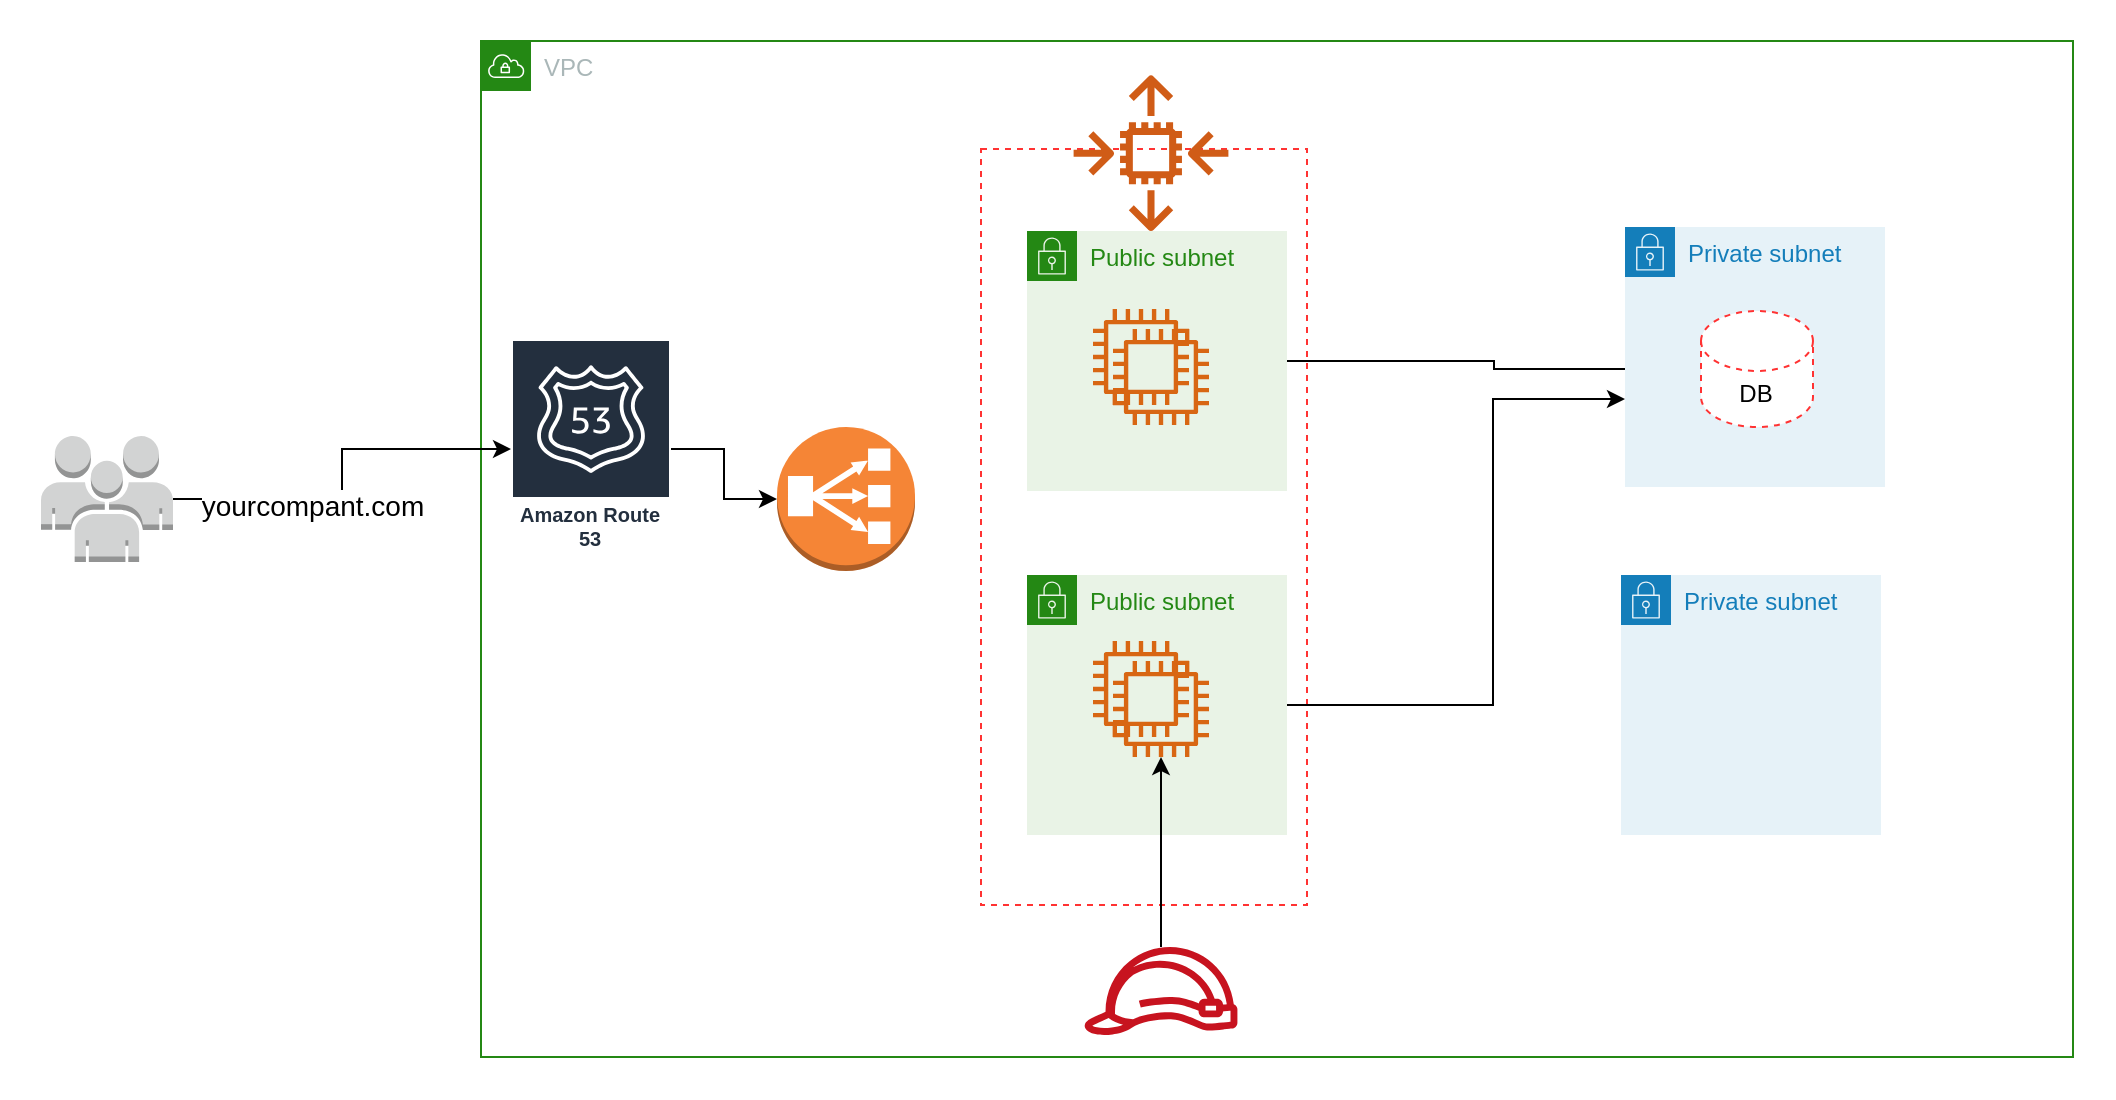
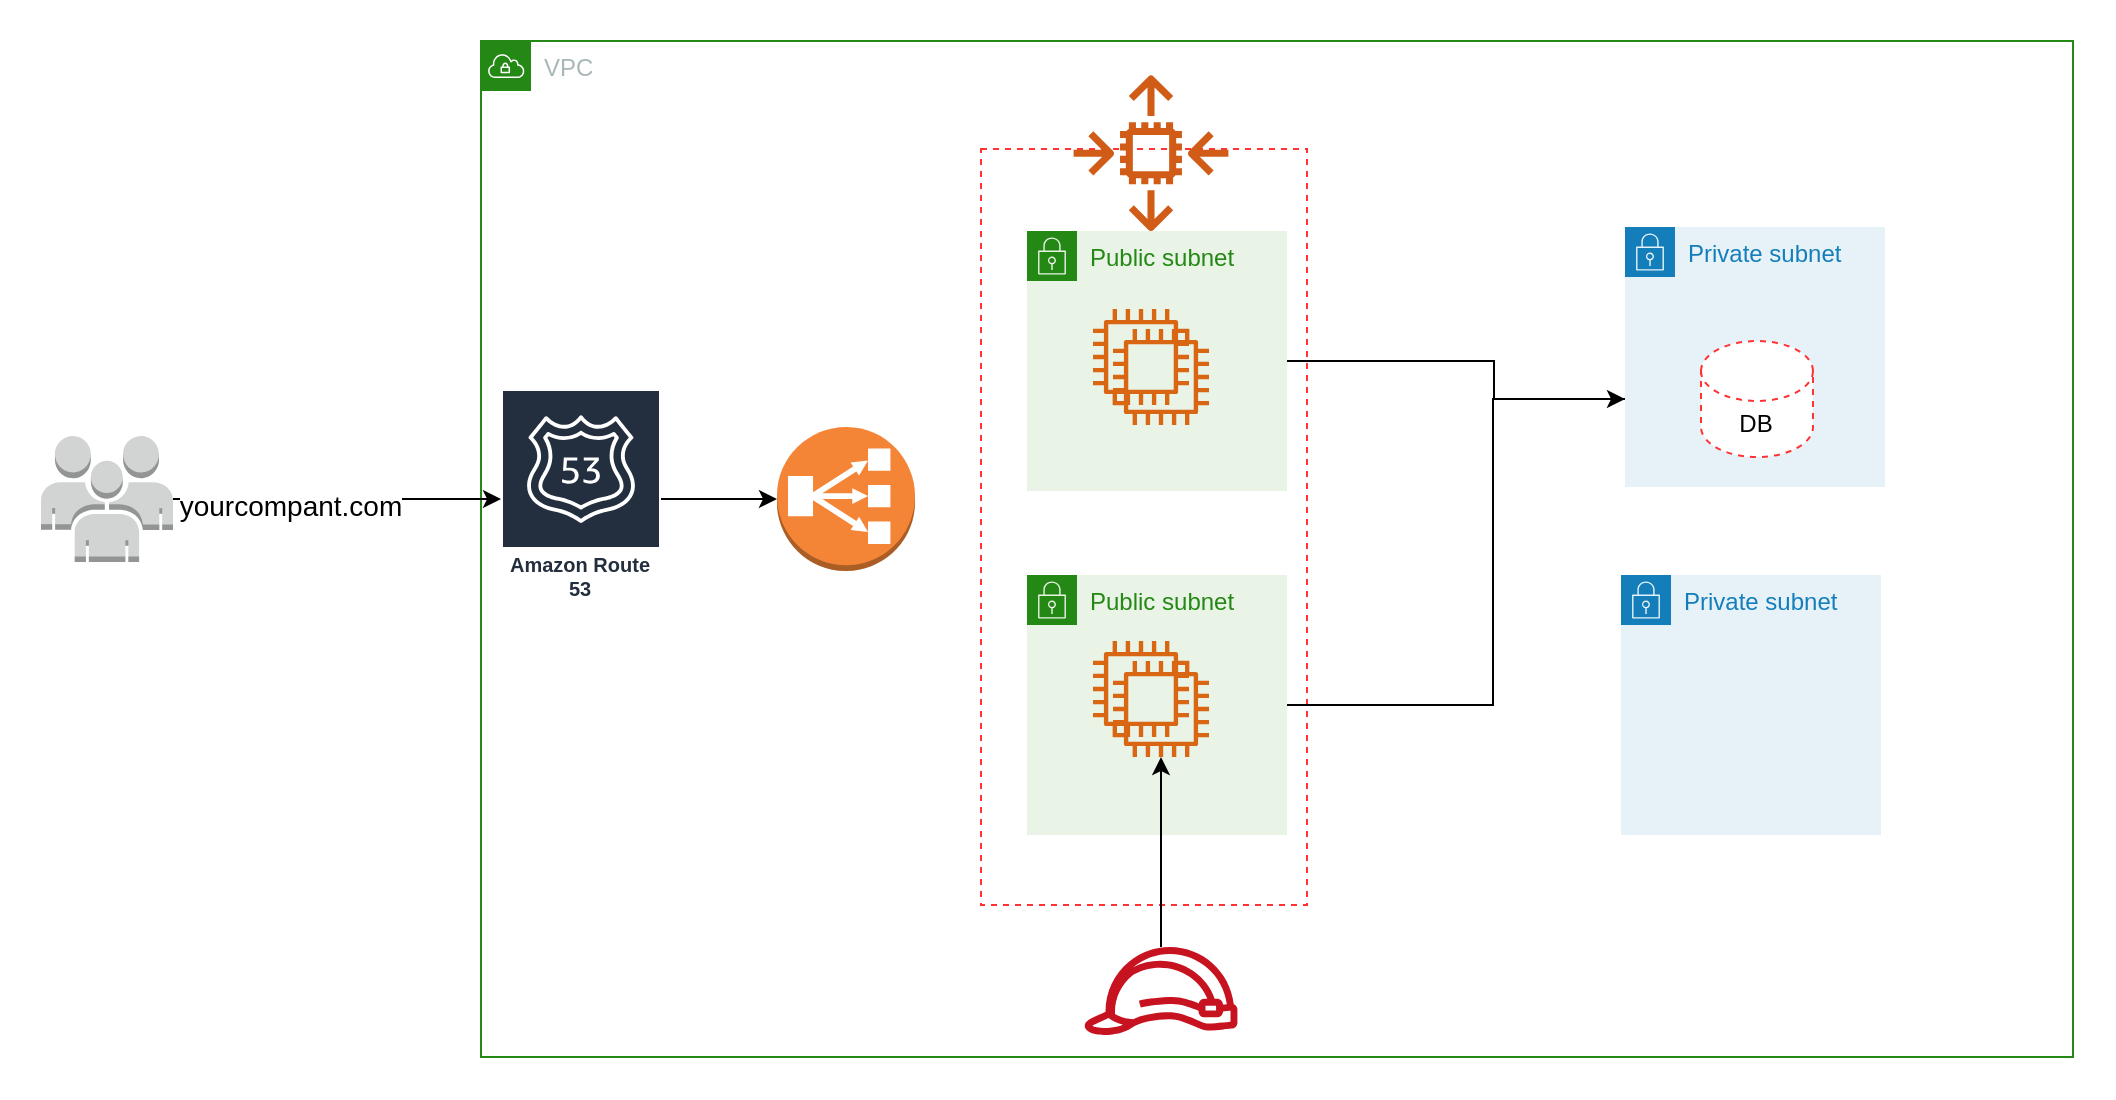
node "DB": moved (1757, 369) -> (1757, 399)
node "Amazon Route 53": moved (591, 449) -> (581, 499)
